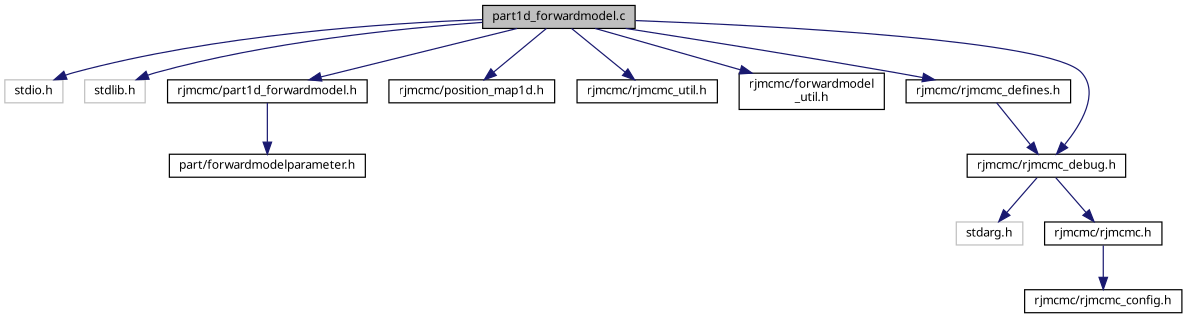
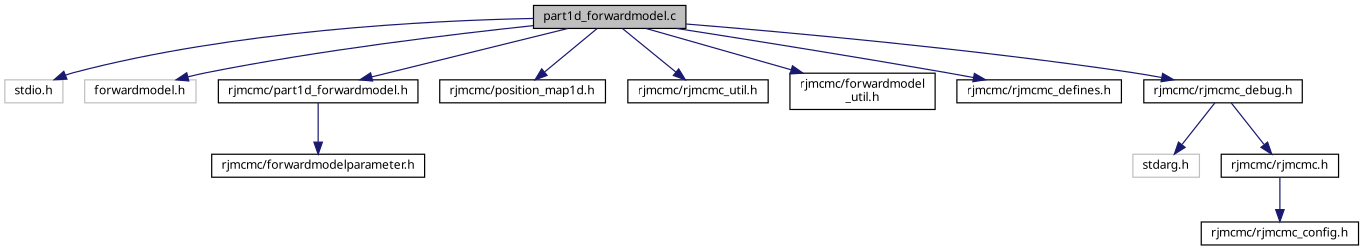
node "stdlib.h": label "stdlib.h" -> "forwardmodel.h"
edge "rjmcmc/rjmcmc_defines.h" -> "rjmcmc/rjmcmc_debug.h": removed
node "part/forwardmodelparameter.h": label "part/forwardmodelparameter.h" -> "rjmcmc/forwardmodelparameter.h"
